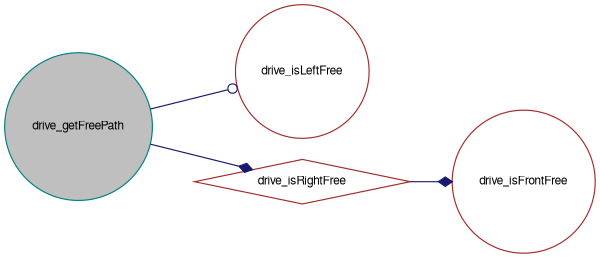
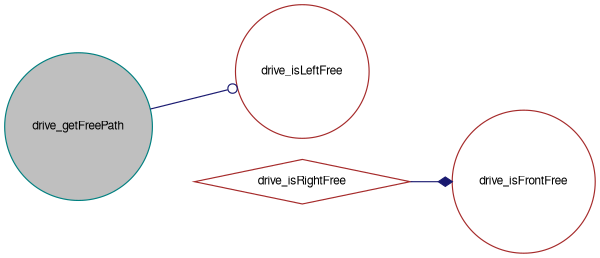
edge "drive_getFreePath" -> "drive_isRightFree": removed
